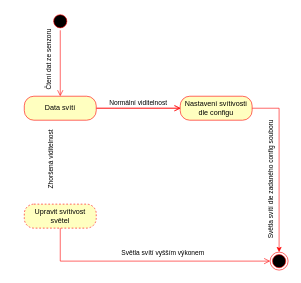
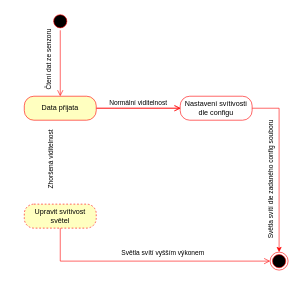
node "Data svítí": label "Data svítí" -> "Data přijata"
node "Nastavení svítivosti dle configu": fillcolor #ffffc0 -> #ffffff
